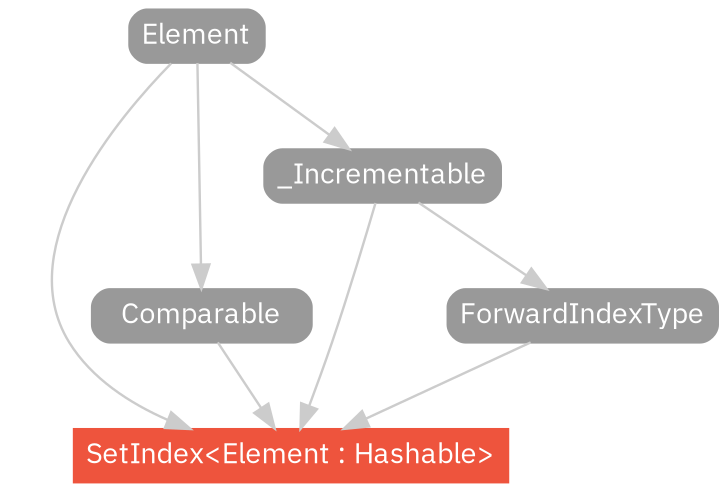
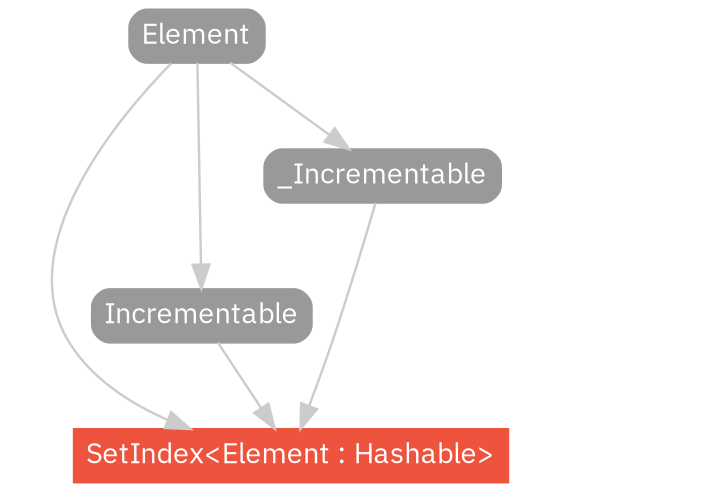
node "Comparable": label "Comparable" -> "Incrementable"
node "ForwardIndexType": removed
